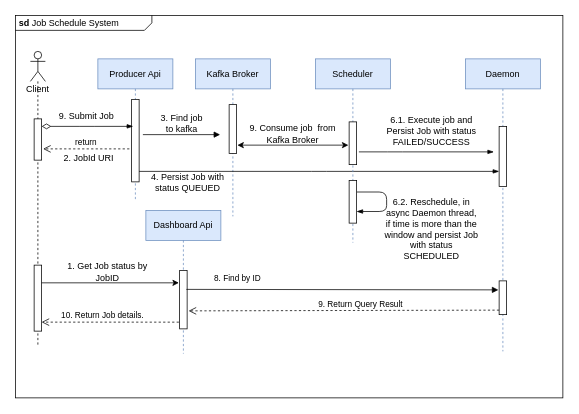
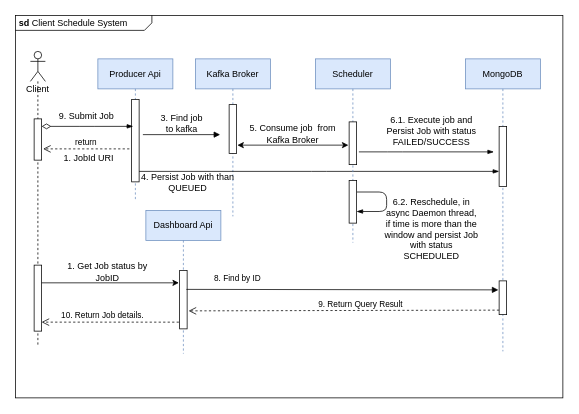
node "sd Job Schedule System": label "sd Job Schedule System" -> "sd Client Schedule System"
node "Daemon": label "Daemon" -> "MongoDB"
node "9. Consume job from Kafka Broker": label "9. Consume job from Kafka Broker" -> "5. Consume job from Kafka Broker"
node "2. JobId URI": label "2. JobId URI" -> "1. JobId URI"
node "4. Persist Job with status QUEUED": label "4. Persist Job with status QUEUED" -> "4. Persist Job with than QUEUED"
